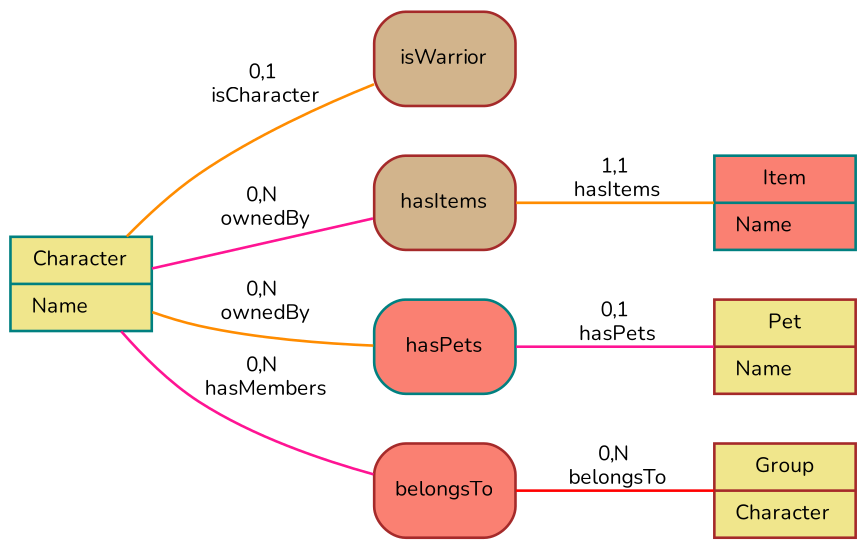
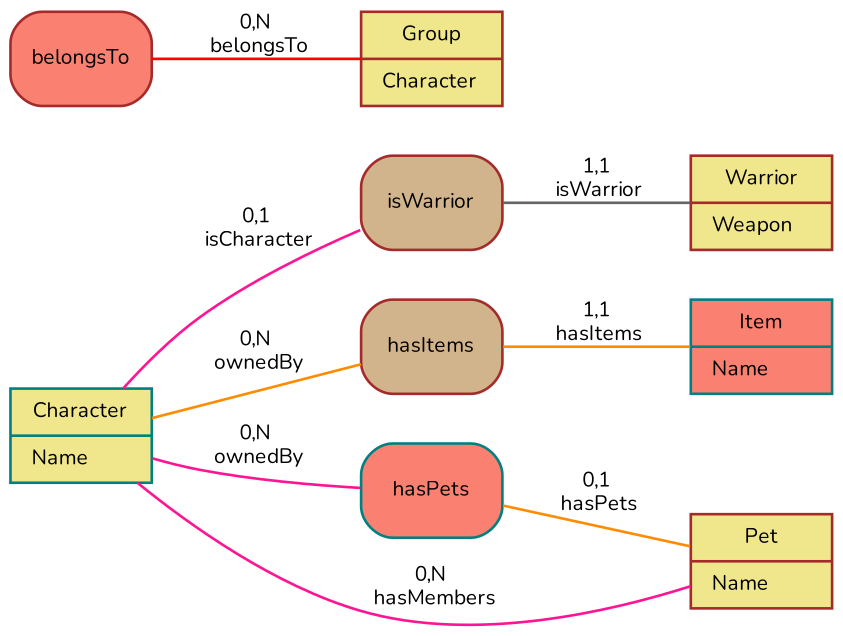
edge "isWarrior" -- "Character": color darkorange -> deeppink
node "Warrior": added
edge "hasItems" -- "Character": color deeppink -> darkorange
edge "Character" -- "hasPets": color darkorange -> deeppink
edge "hasPets" -- "Pet": color deeppink -> darkorange
edge "Character" -- "belongsTo": now "Character" -- "Pet"
